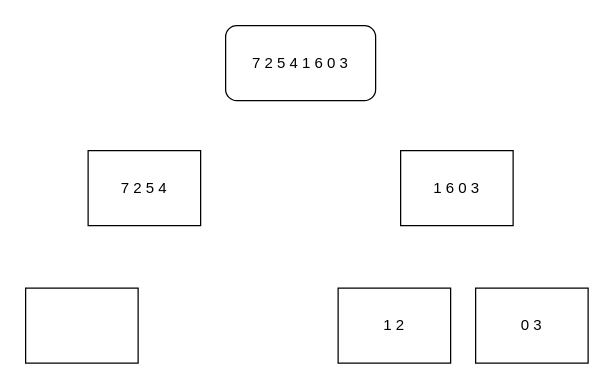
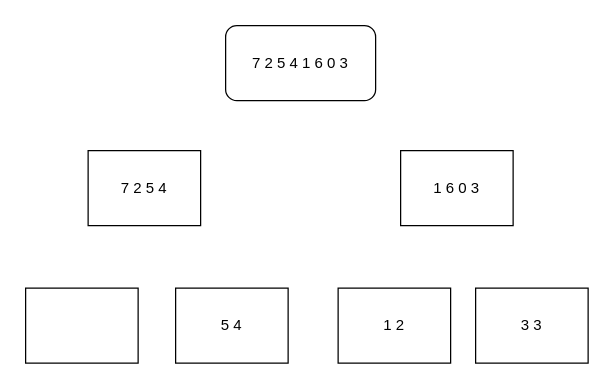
node "5 4": added
node "0 3": label "0 3" -> "3 3"
